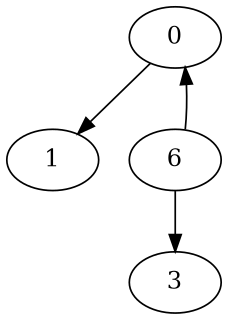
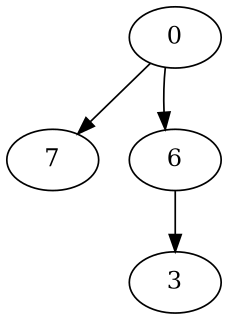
edge "6" -> "0": reversed
node "1": label "1" -> "7"
